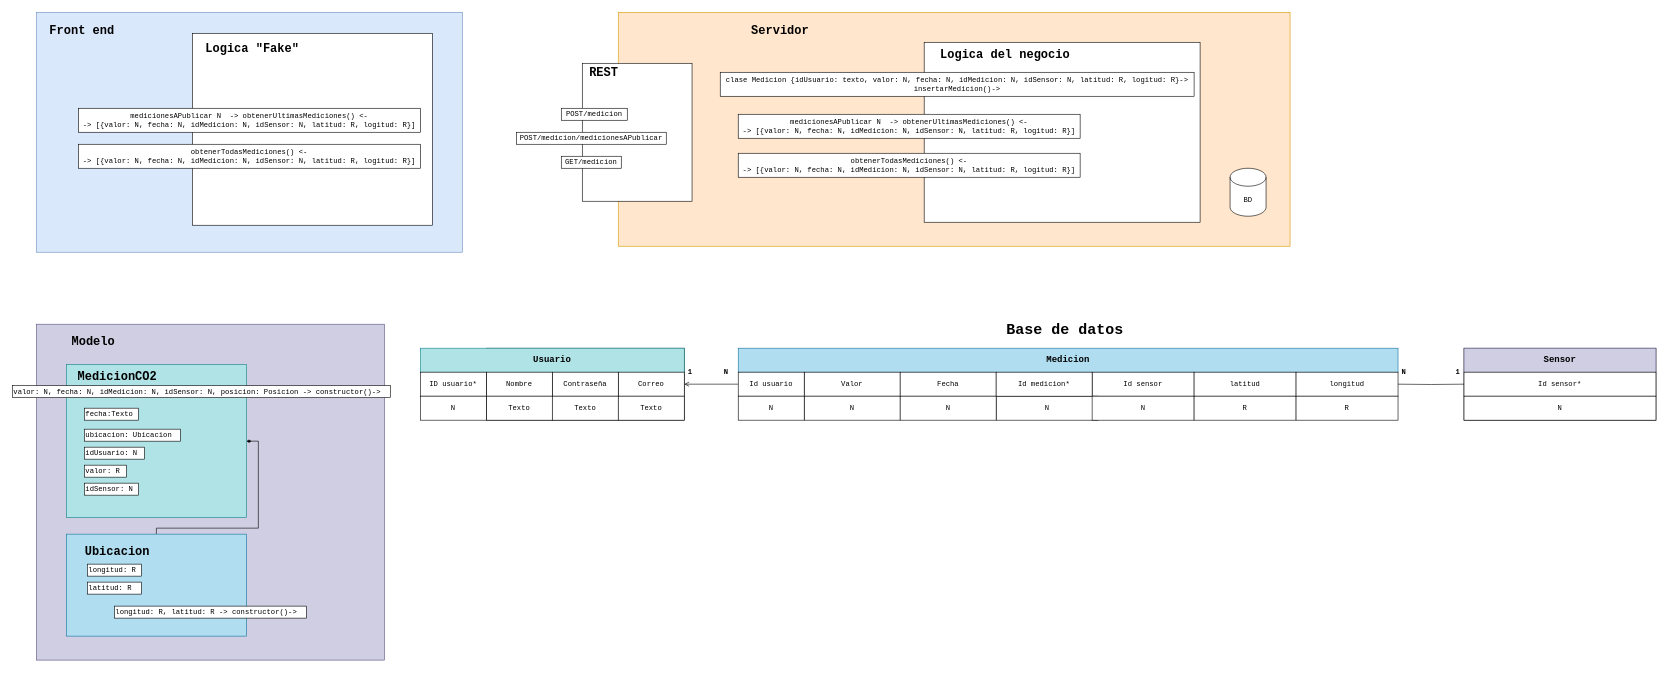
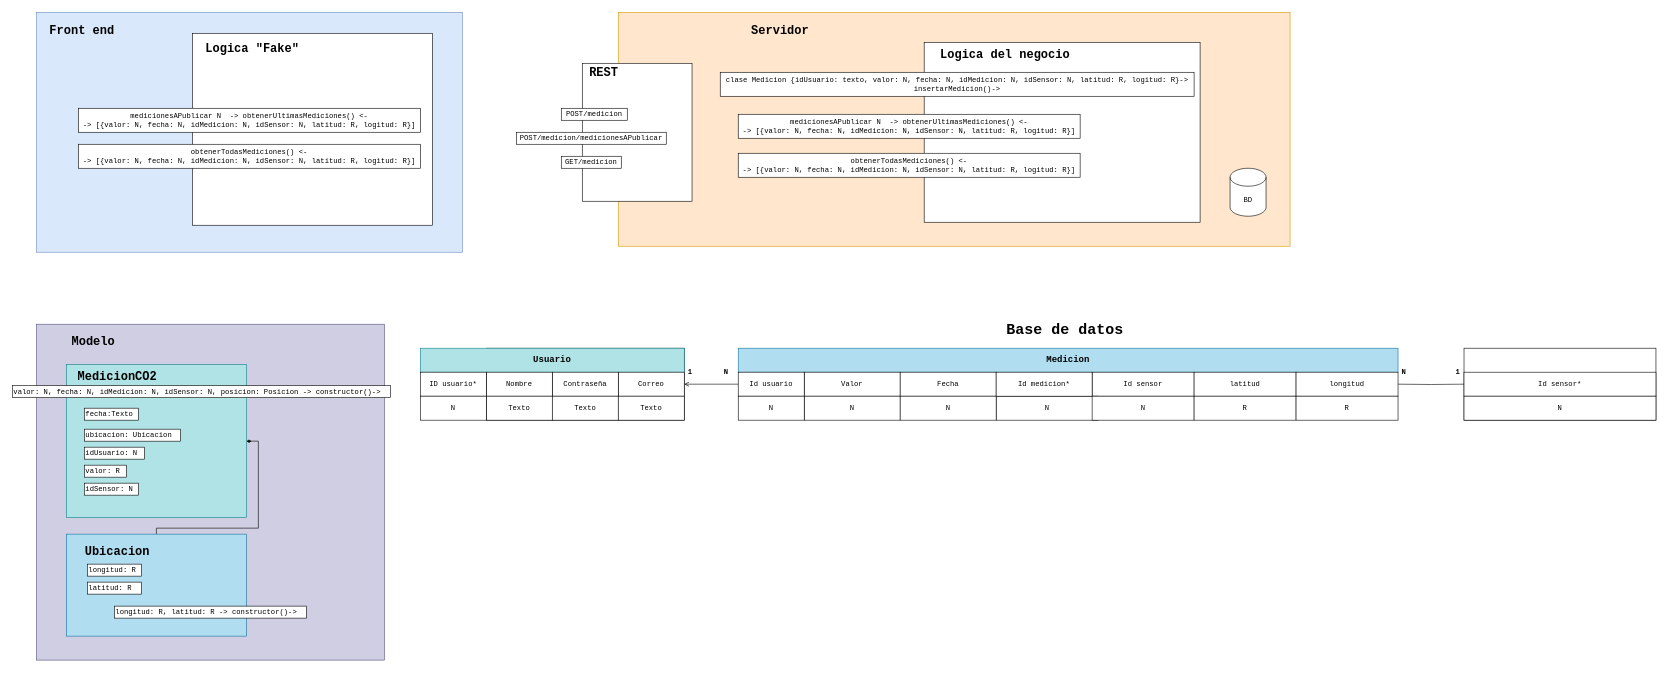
node "Sensor": removed
